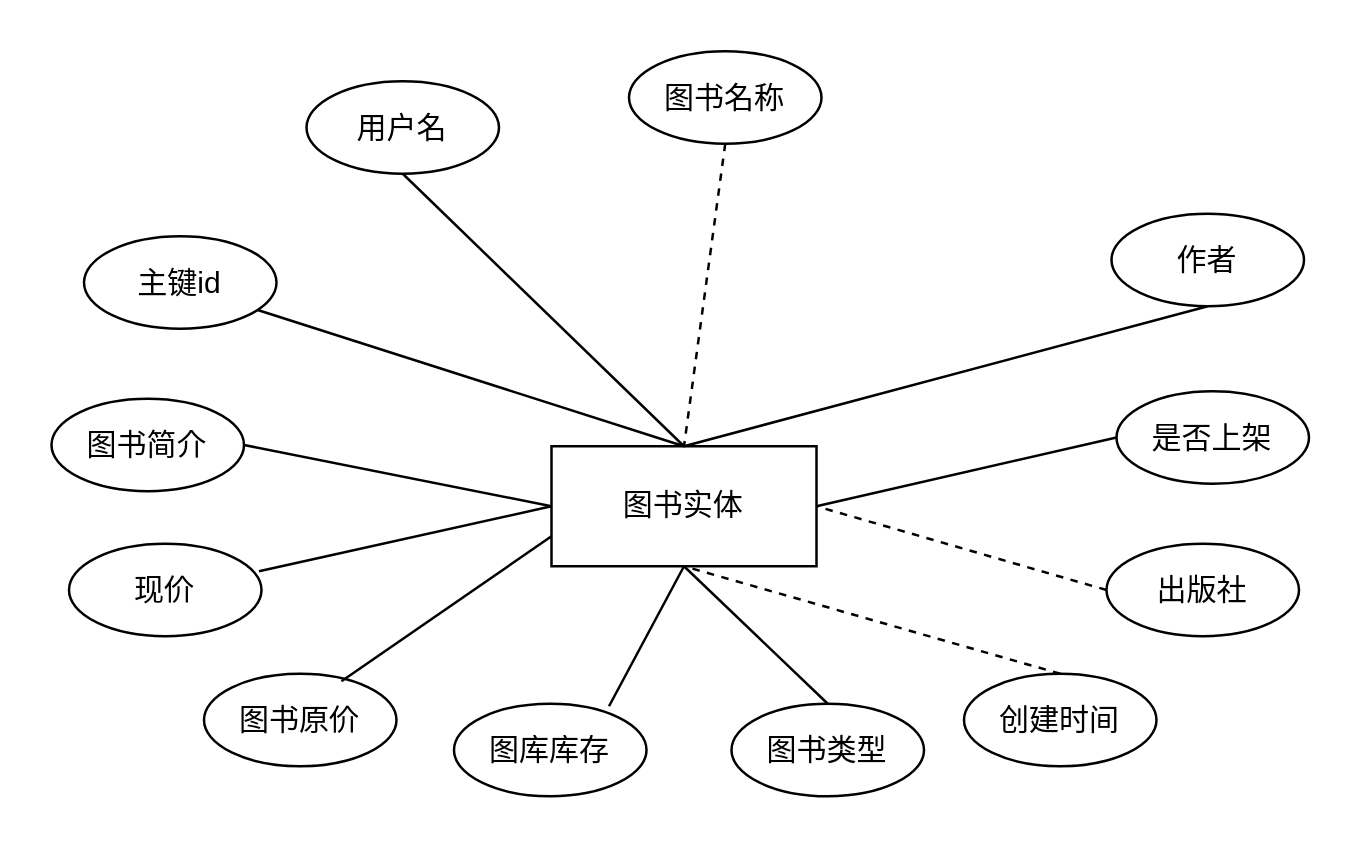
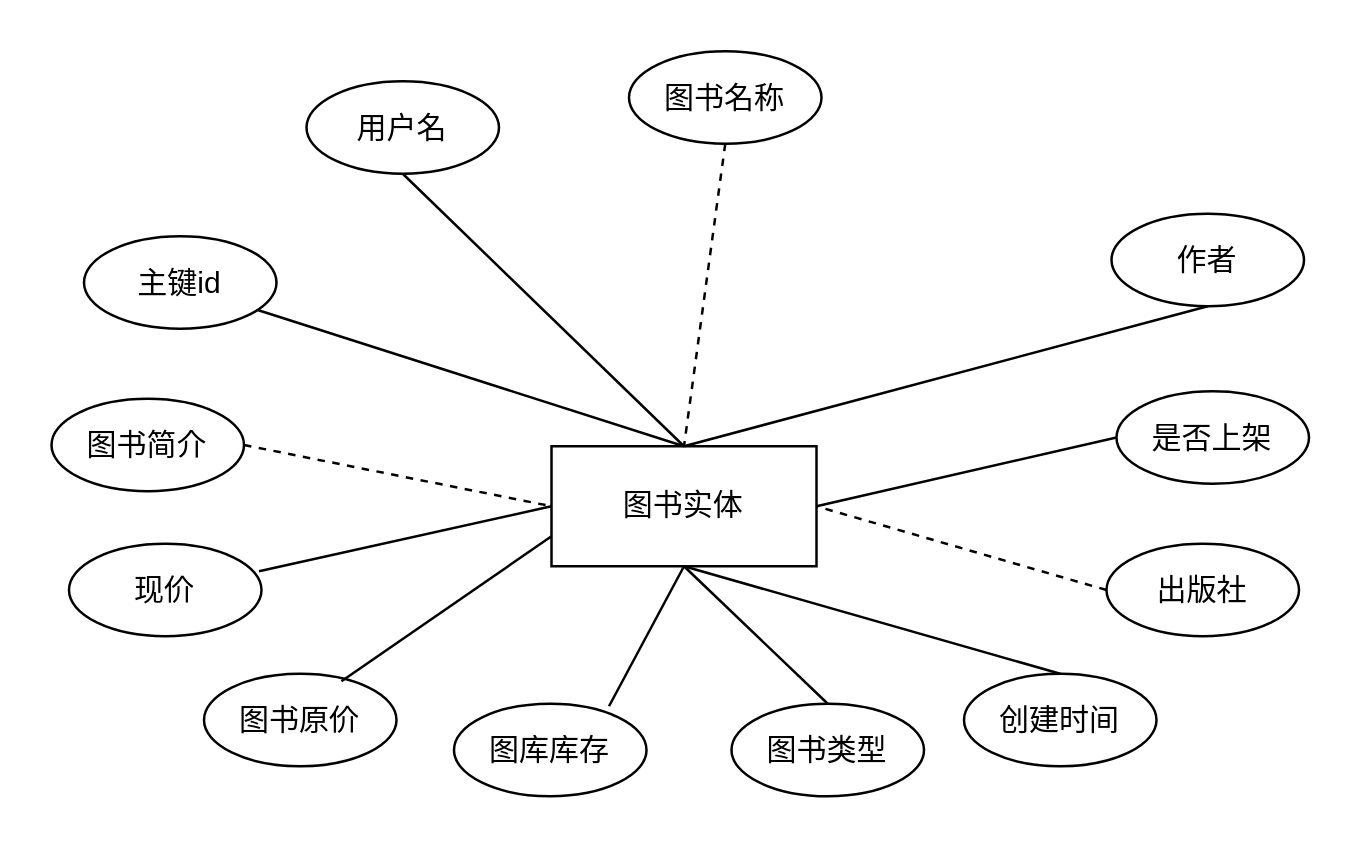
edge "图书简介" -- "图书实体": style solid -> dashed
edge "图书实体" -- "创建时间": style dashed -> solid
